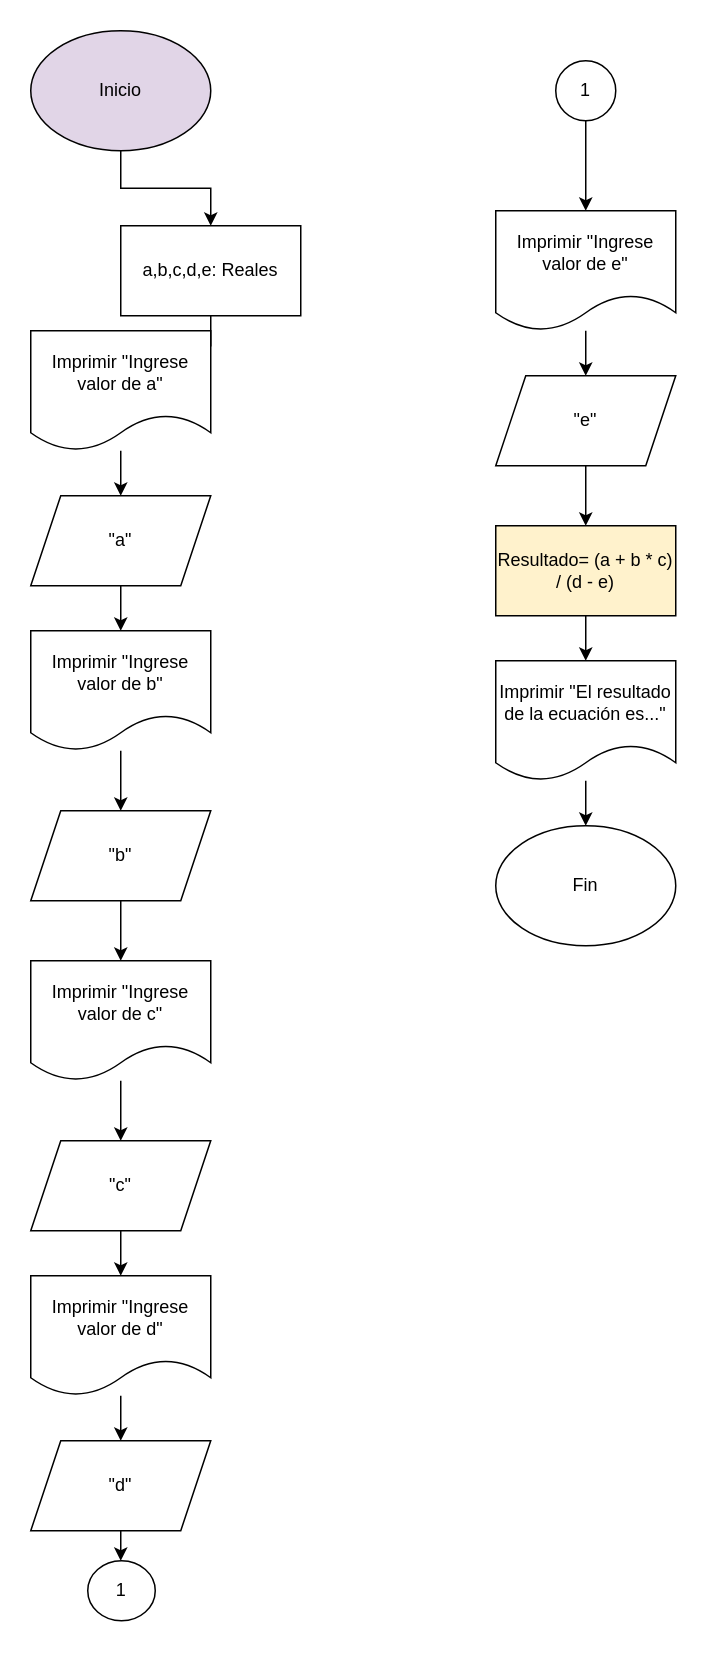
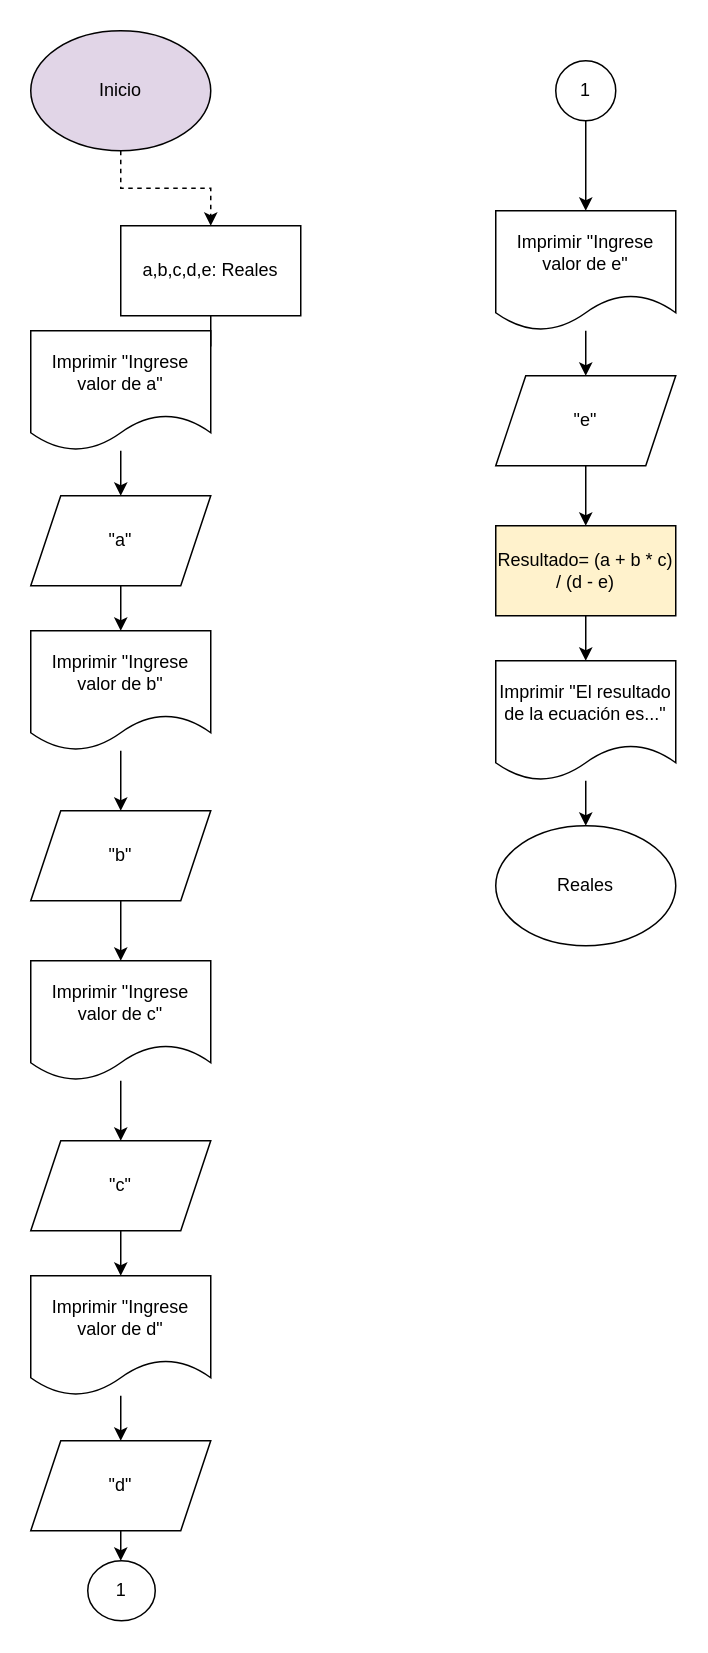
edge "Inicio" -> "a,b,c,d,e: Reales": style solid -> dashed
node "Fin": label "Fin" -> "Reales"
